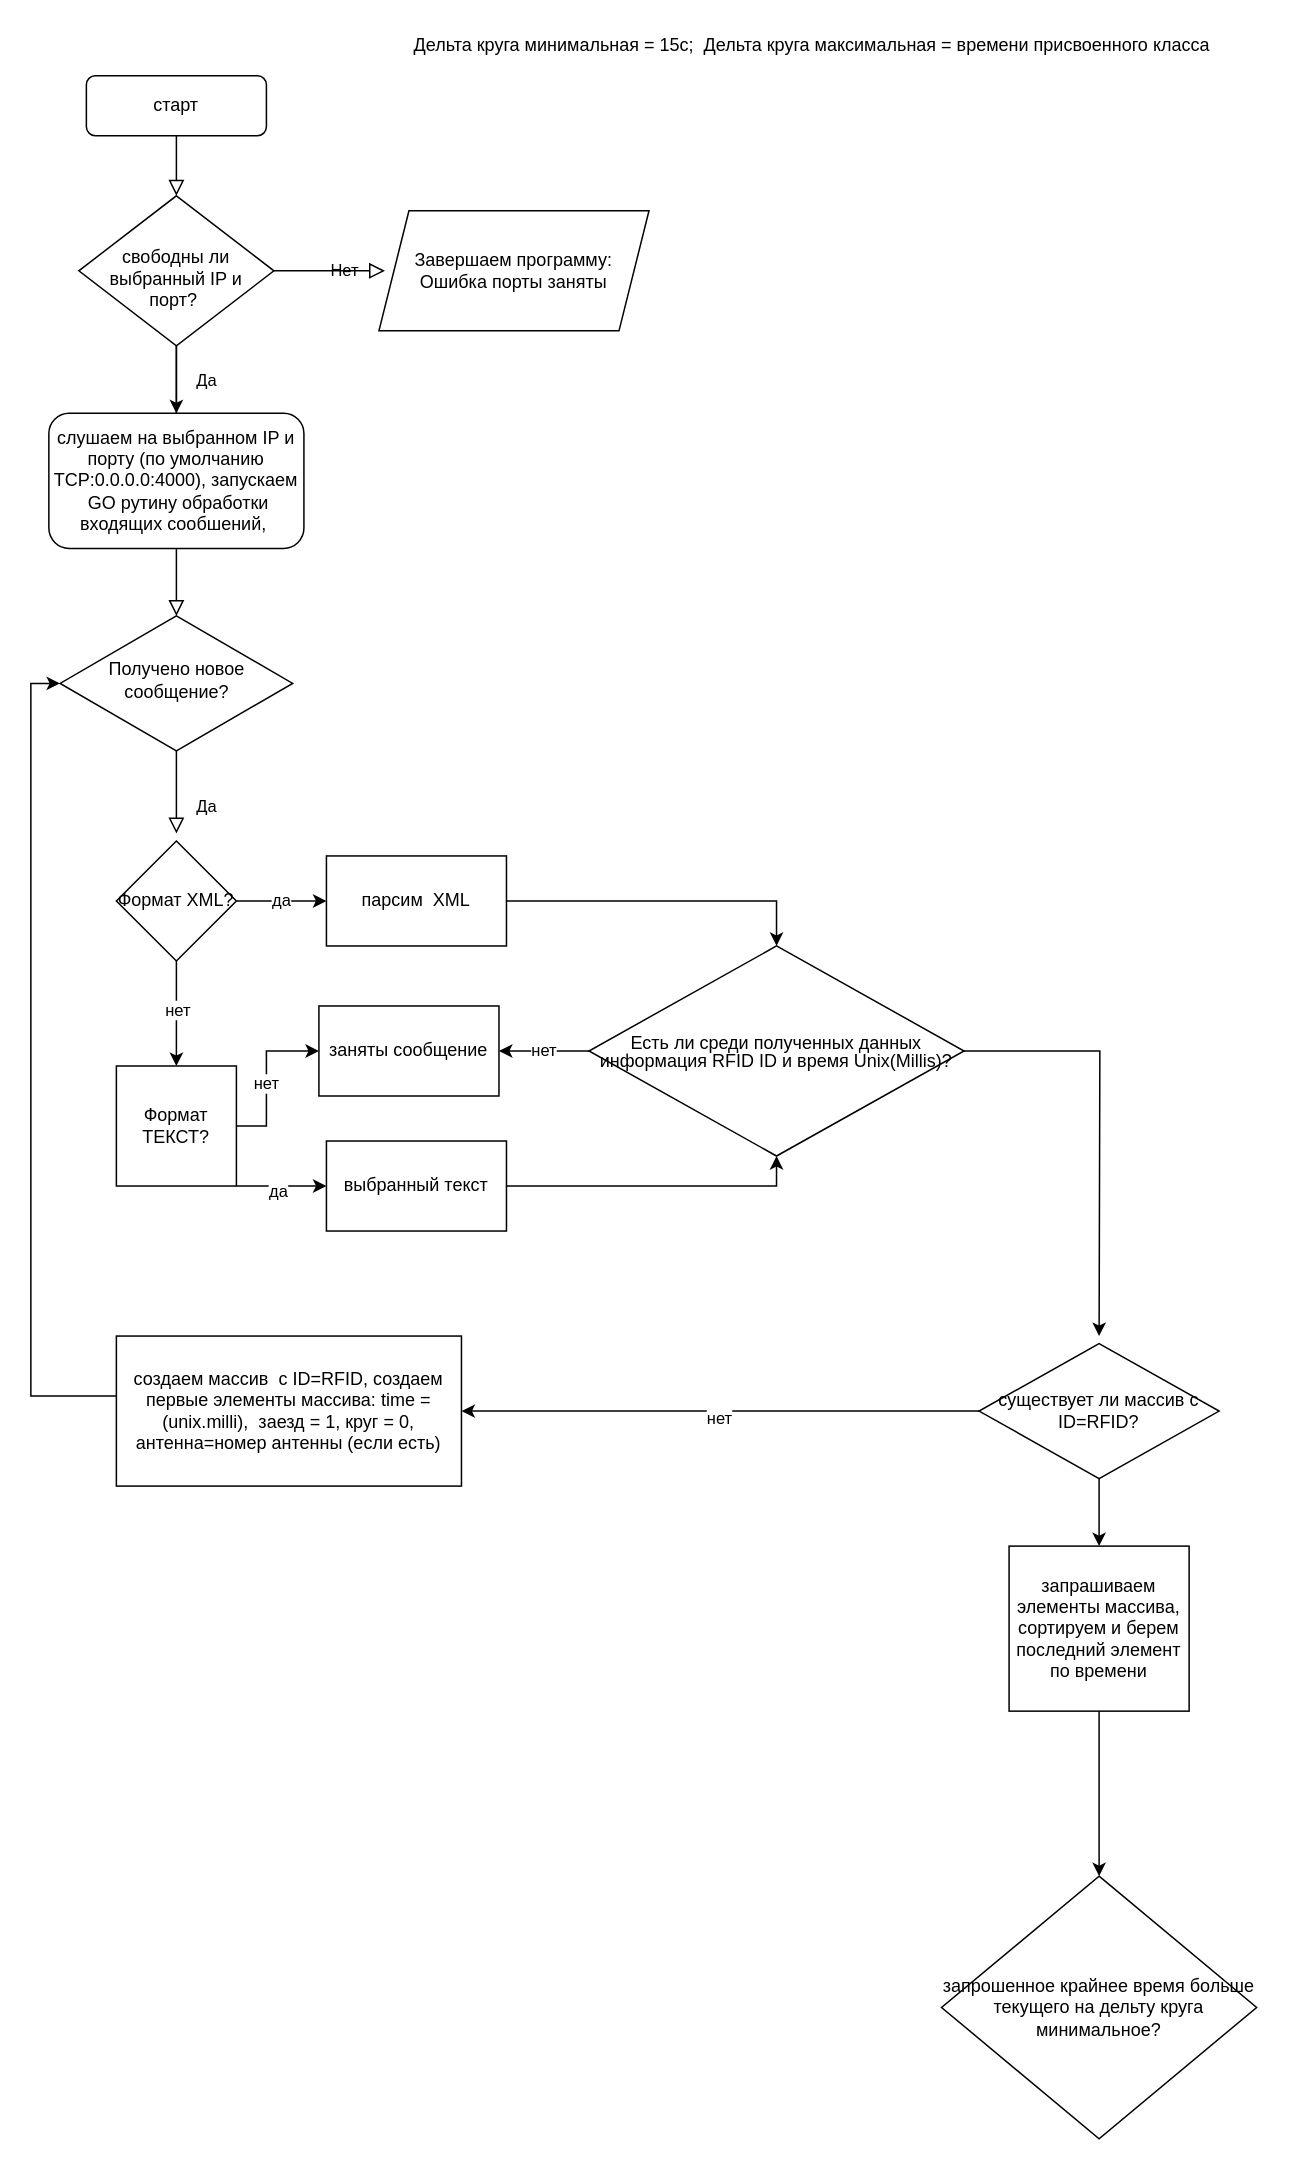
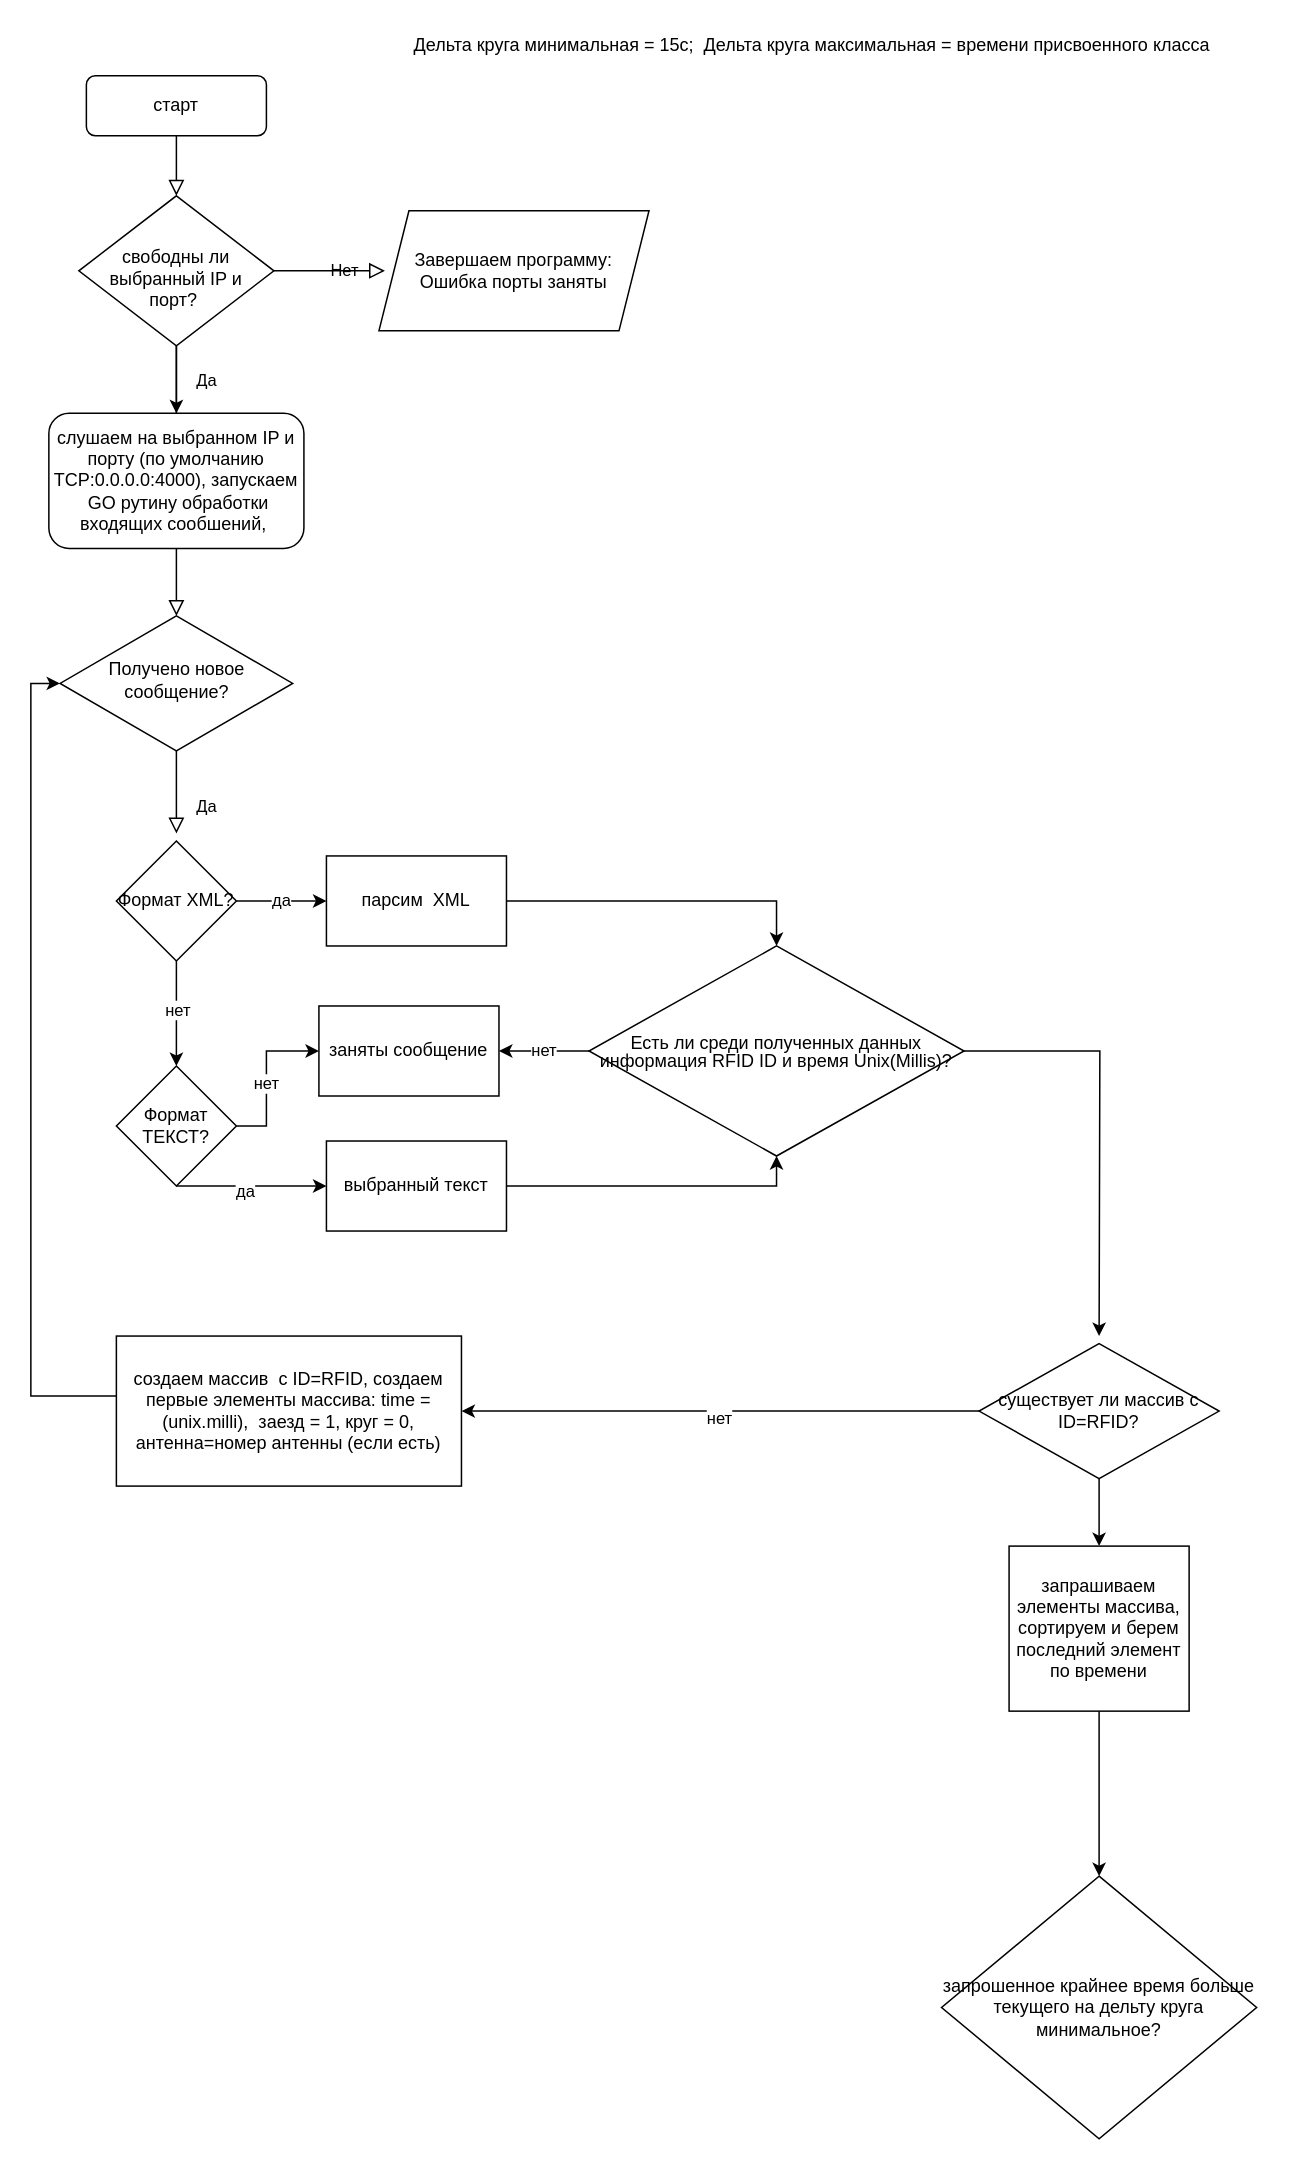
node "Формат ТЕКСТ?": shape rectangle -> diamond
